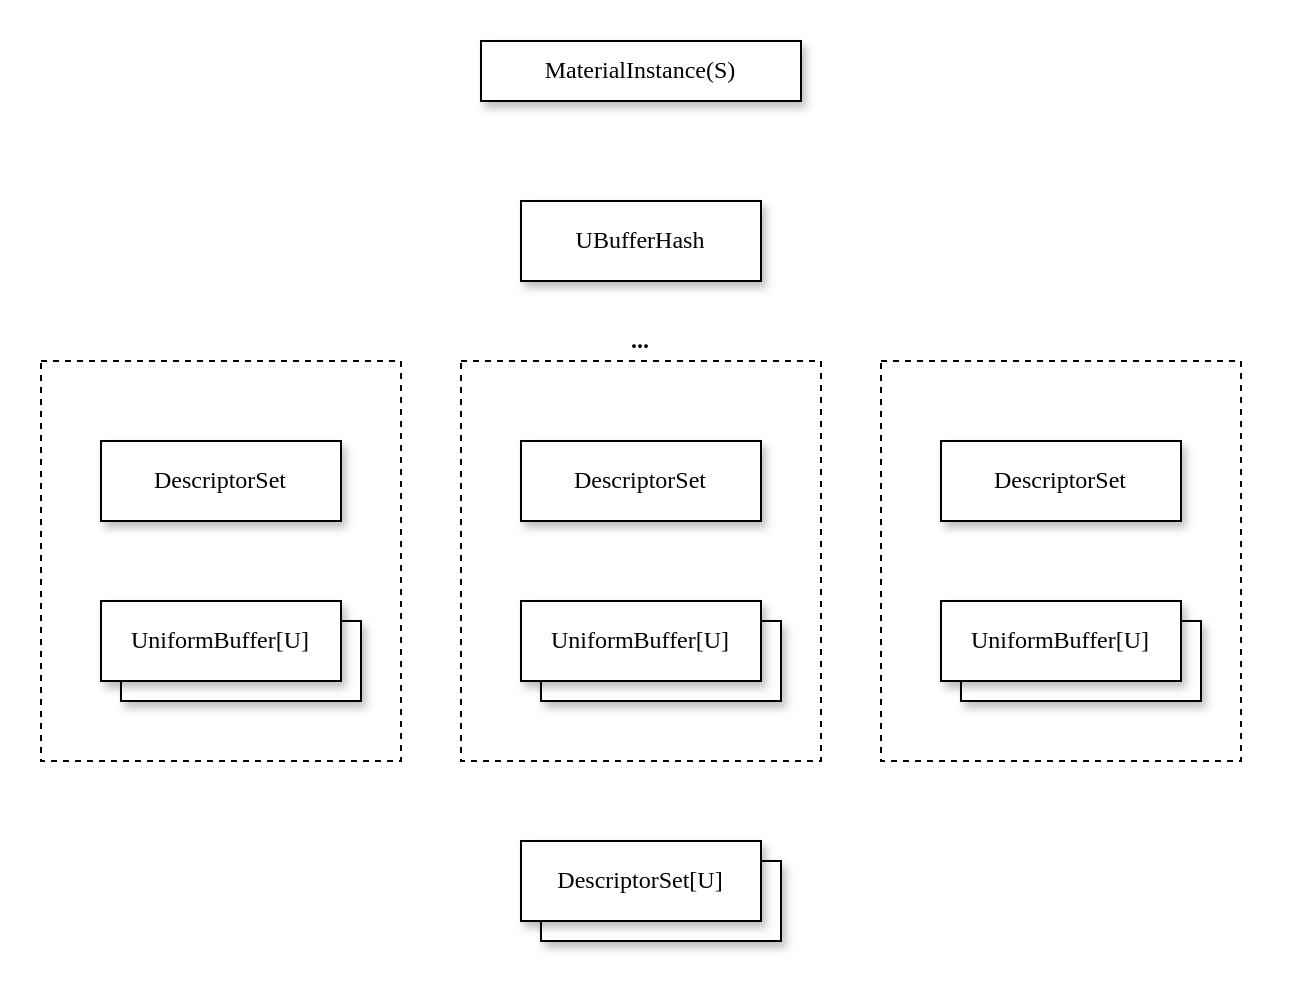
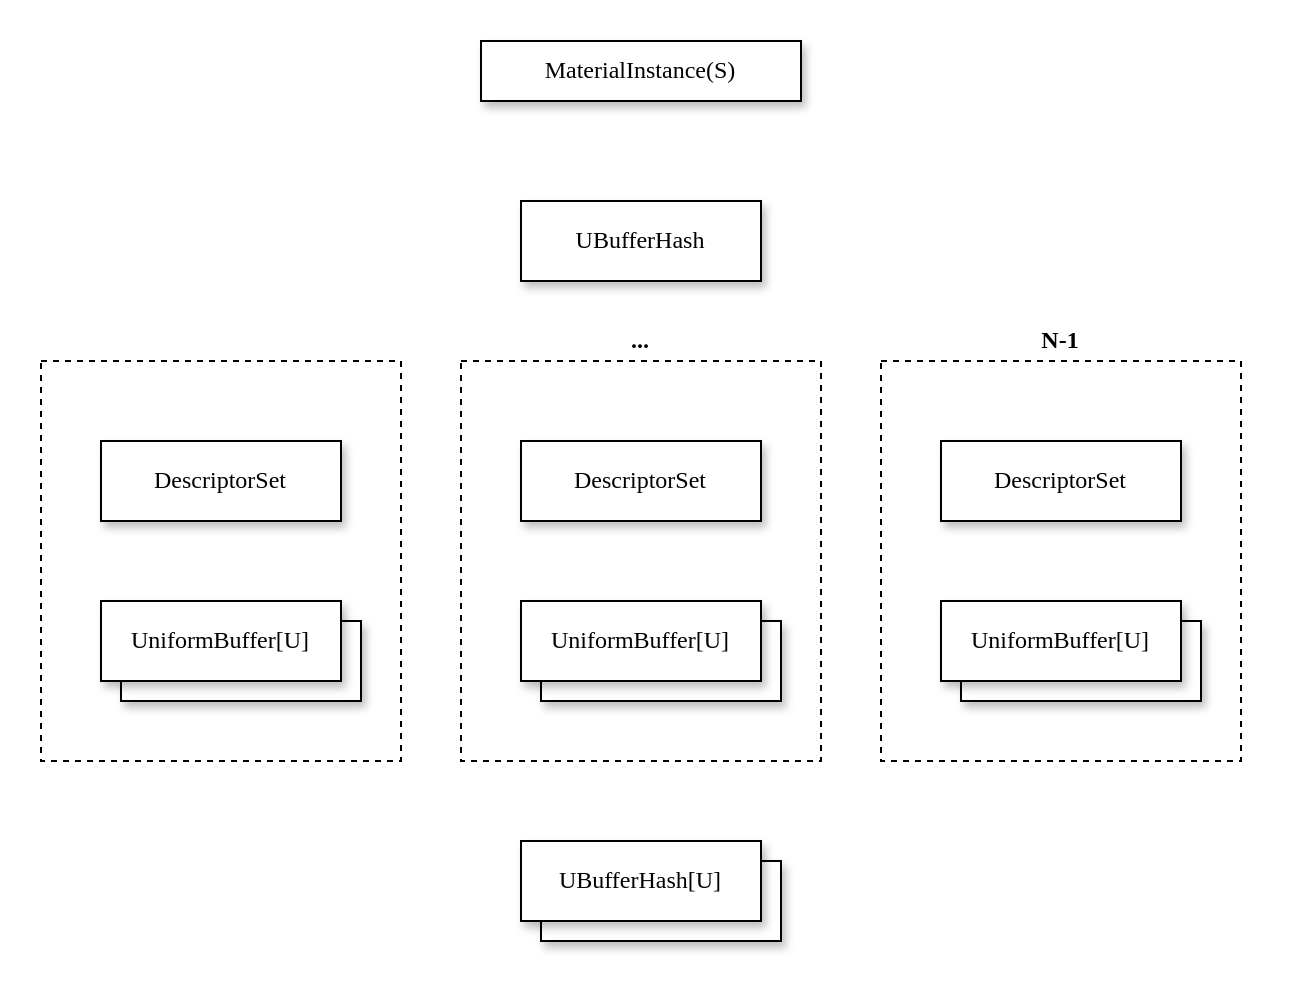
node "N-1": added
node "DescriptorSet[U]": label "DescriptorSet[U]" -> "UBufferHash[U]"
